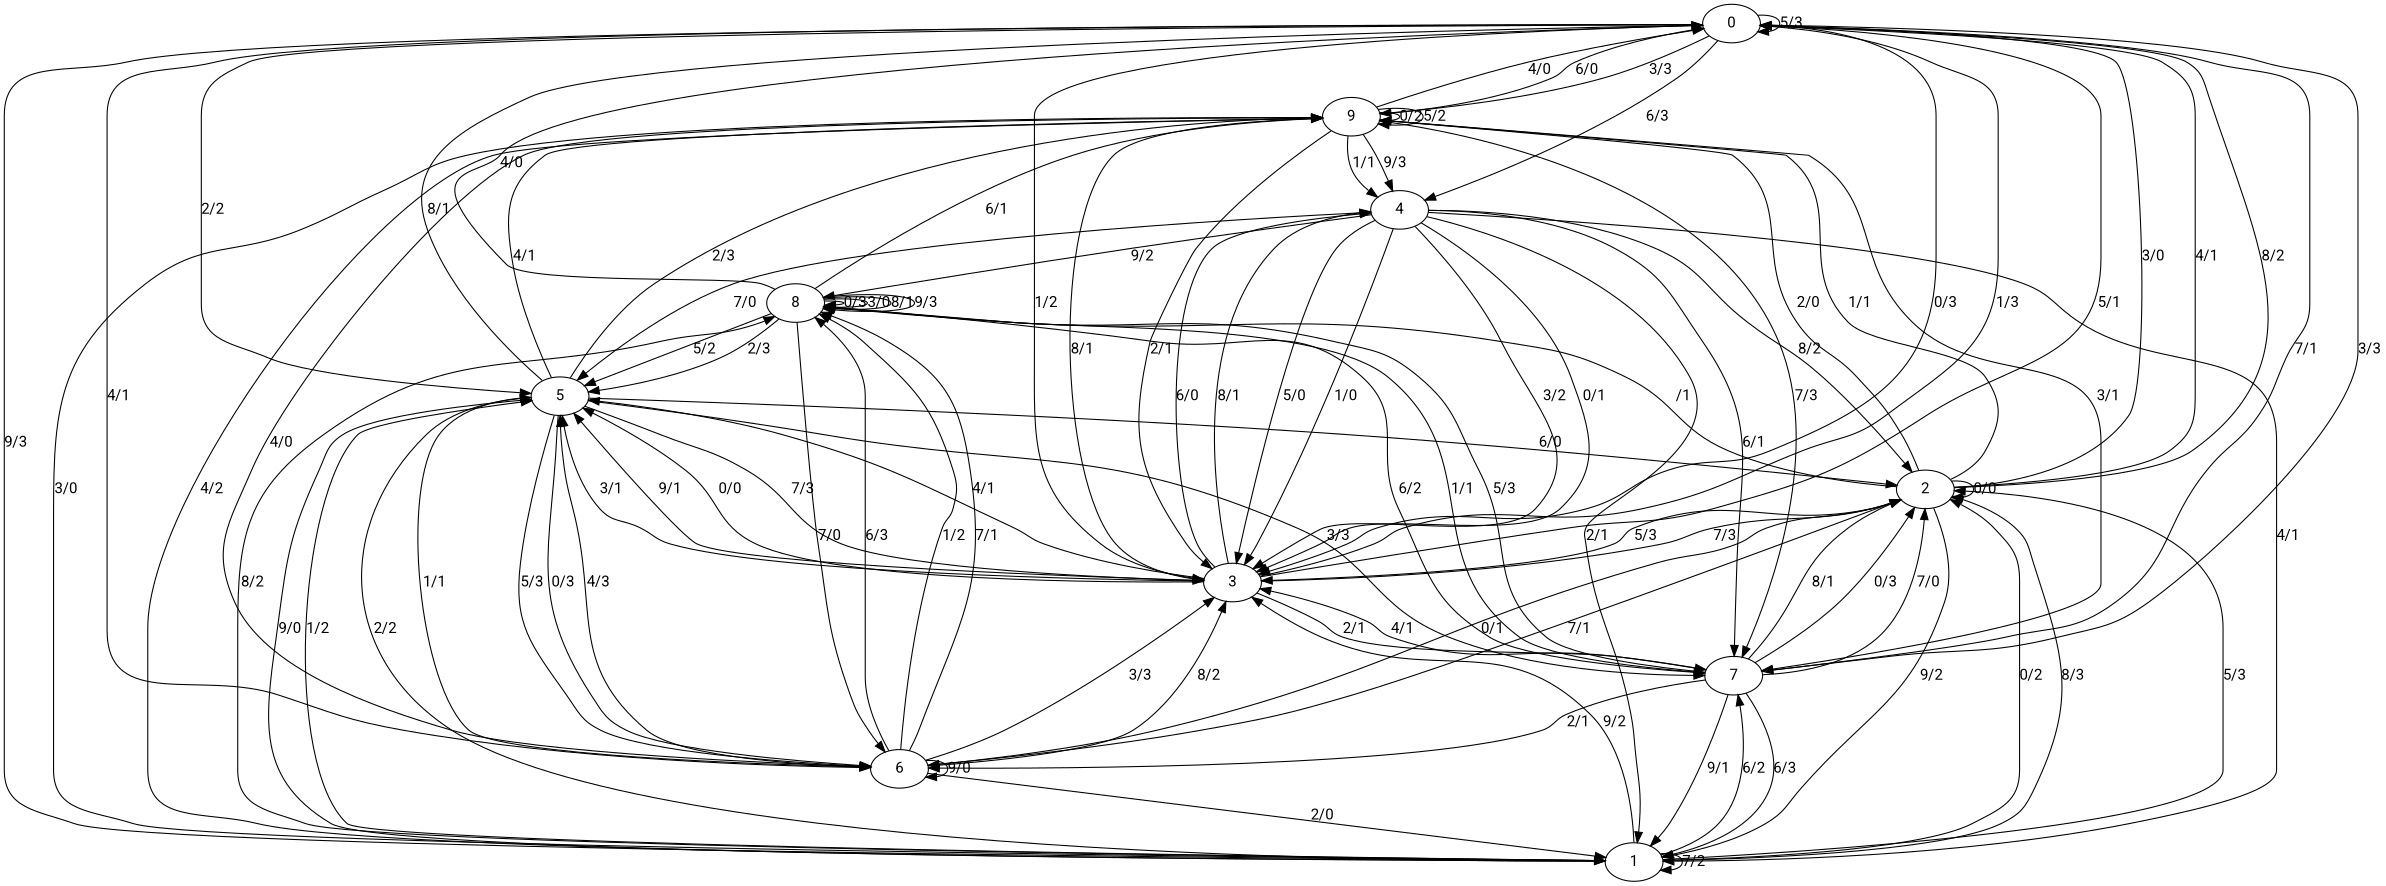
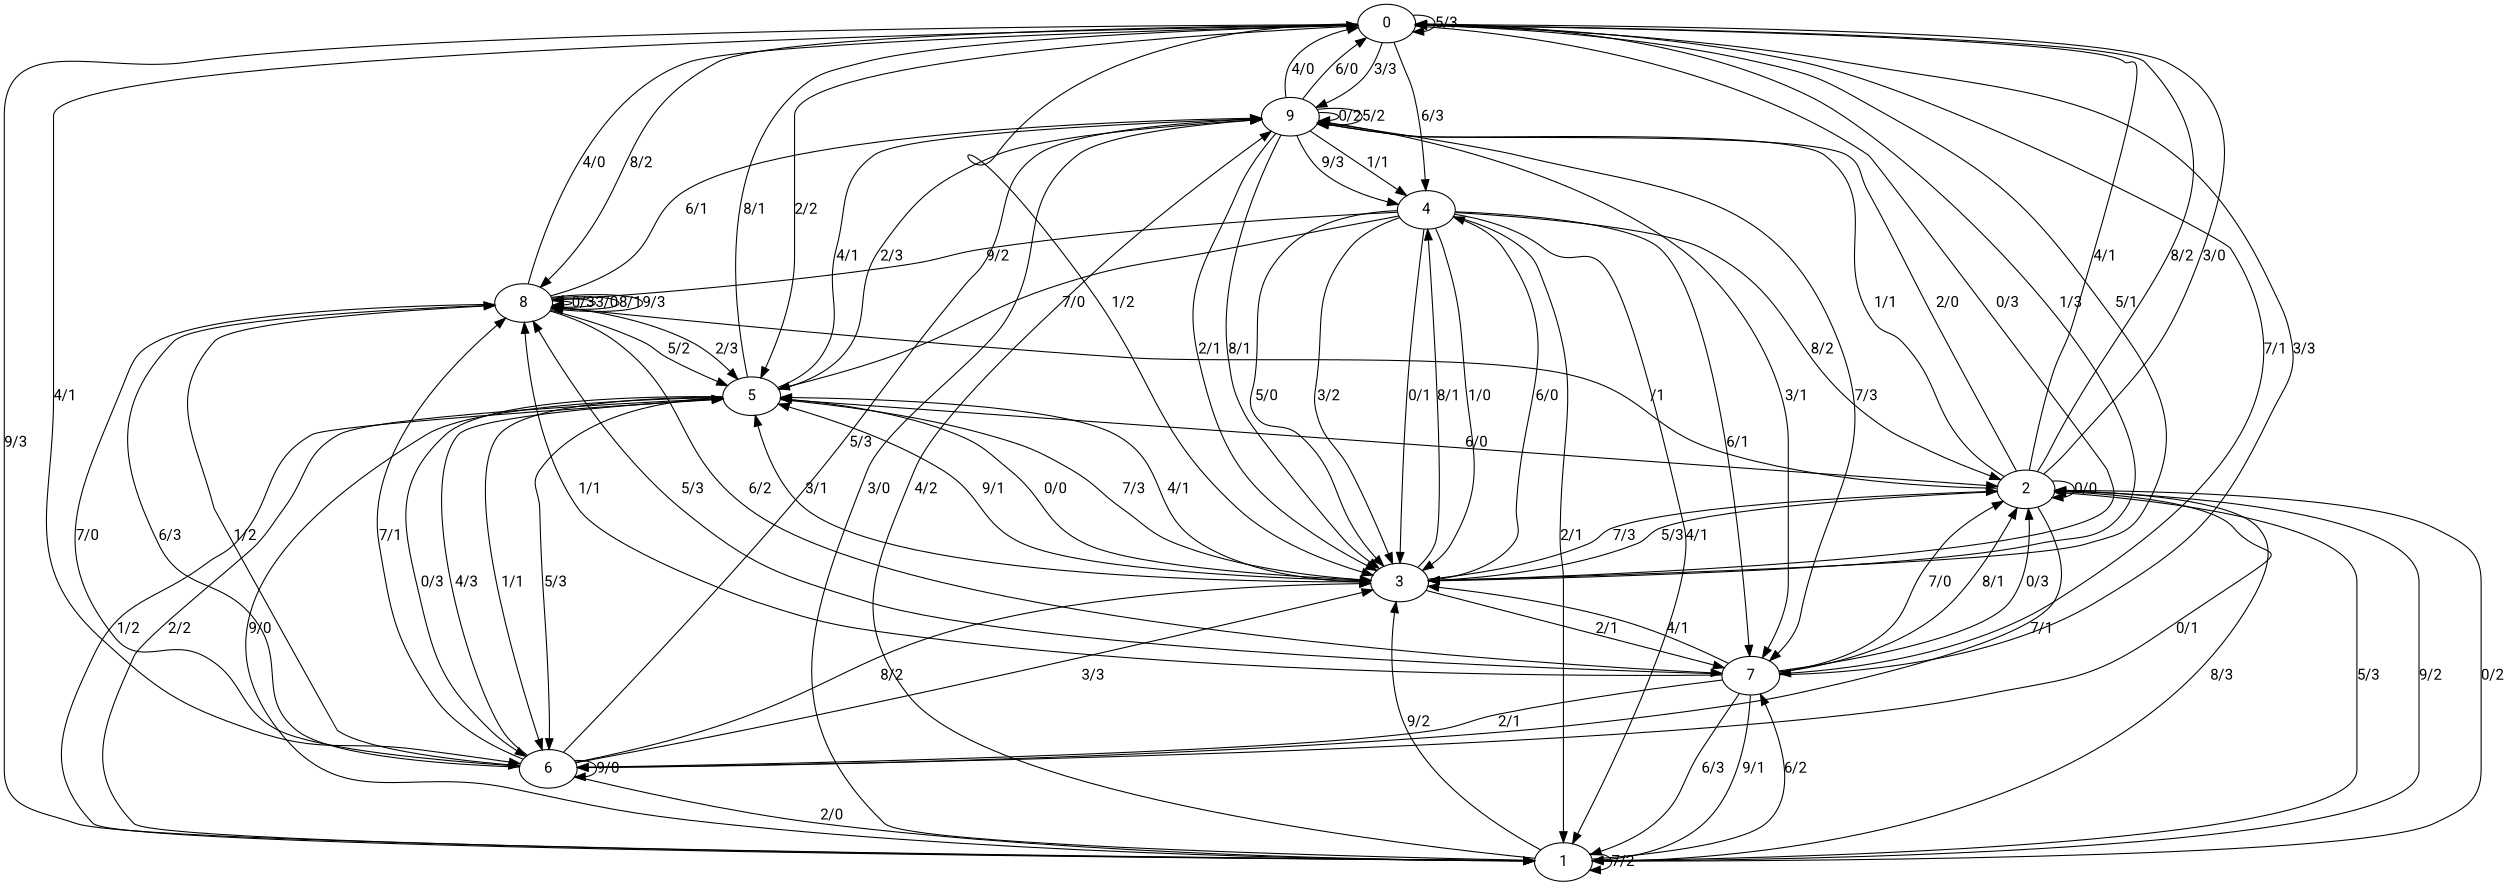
edge "6" -> "9": label "4/0" -> "5/3"
edge "5" -> "7": removed, label "3/3"
edge "1" -> "8": now "0" -> "8"
